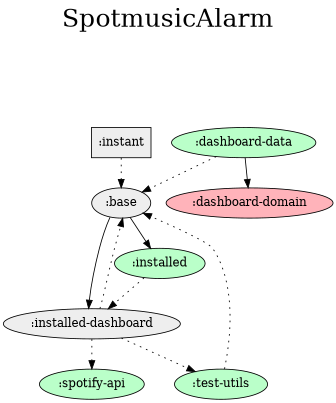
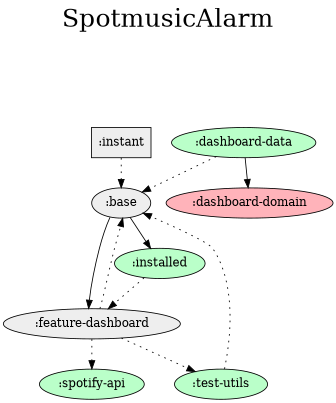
node ":installed-dashboard": label ":installed-dashboard" -> ":feature-dashboard"
